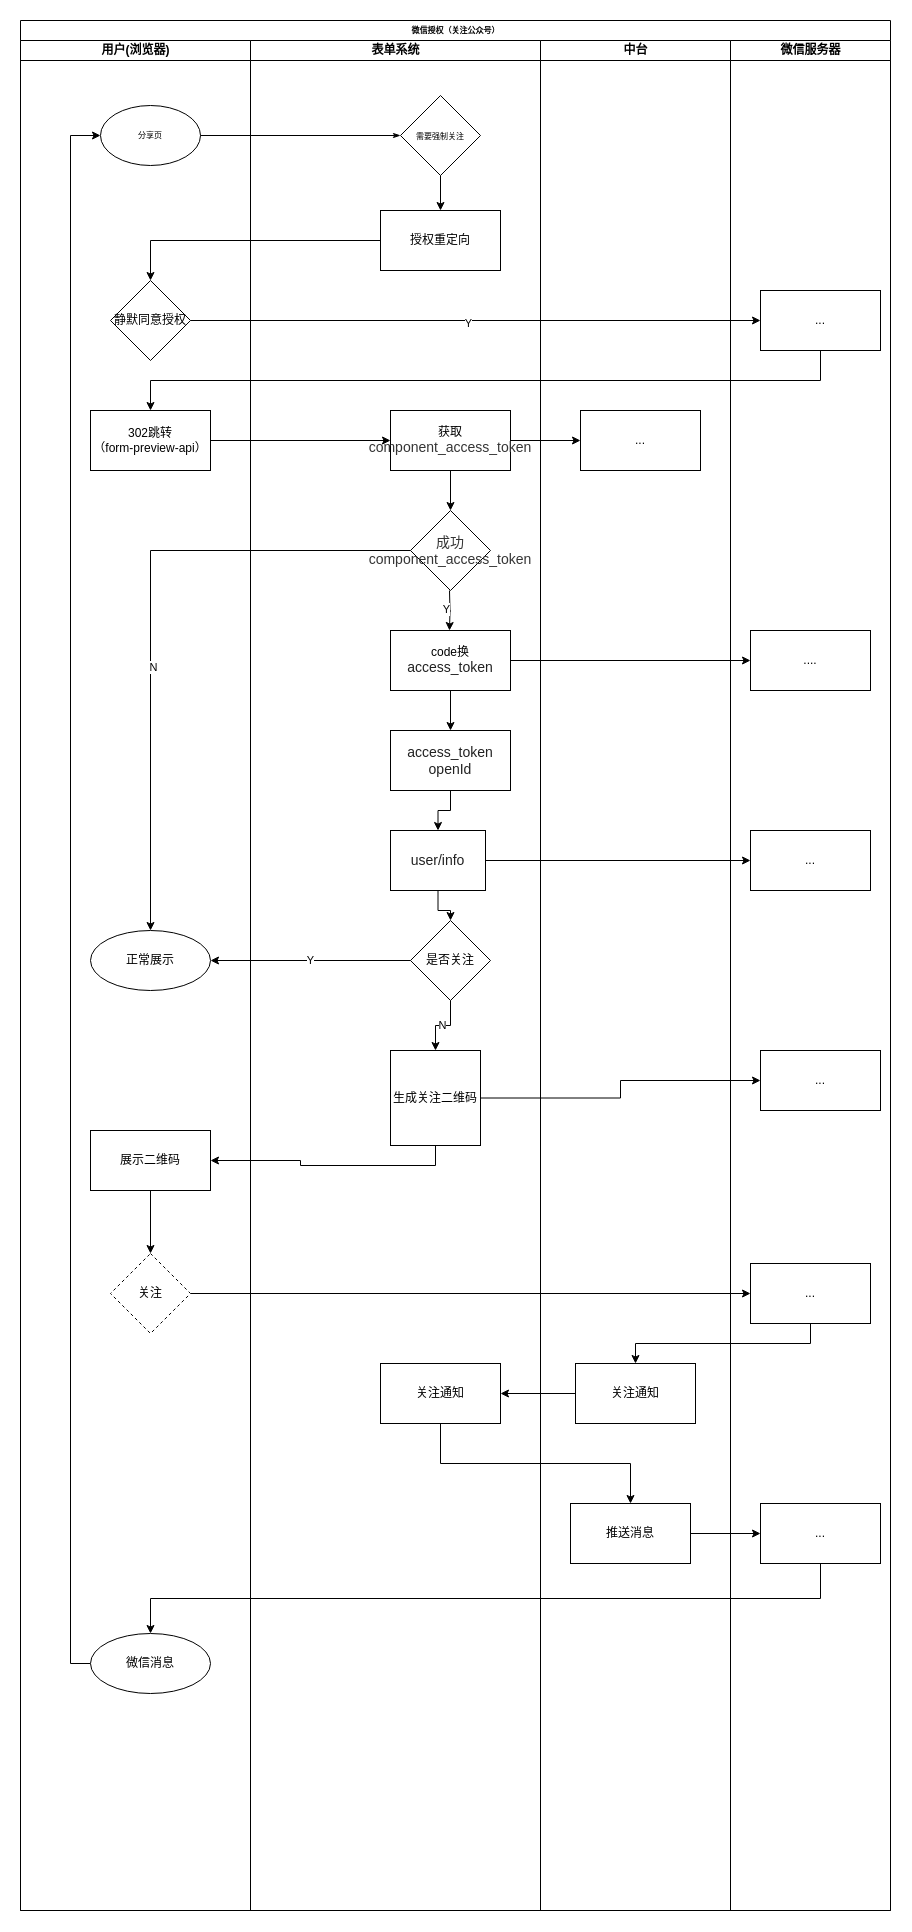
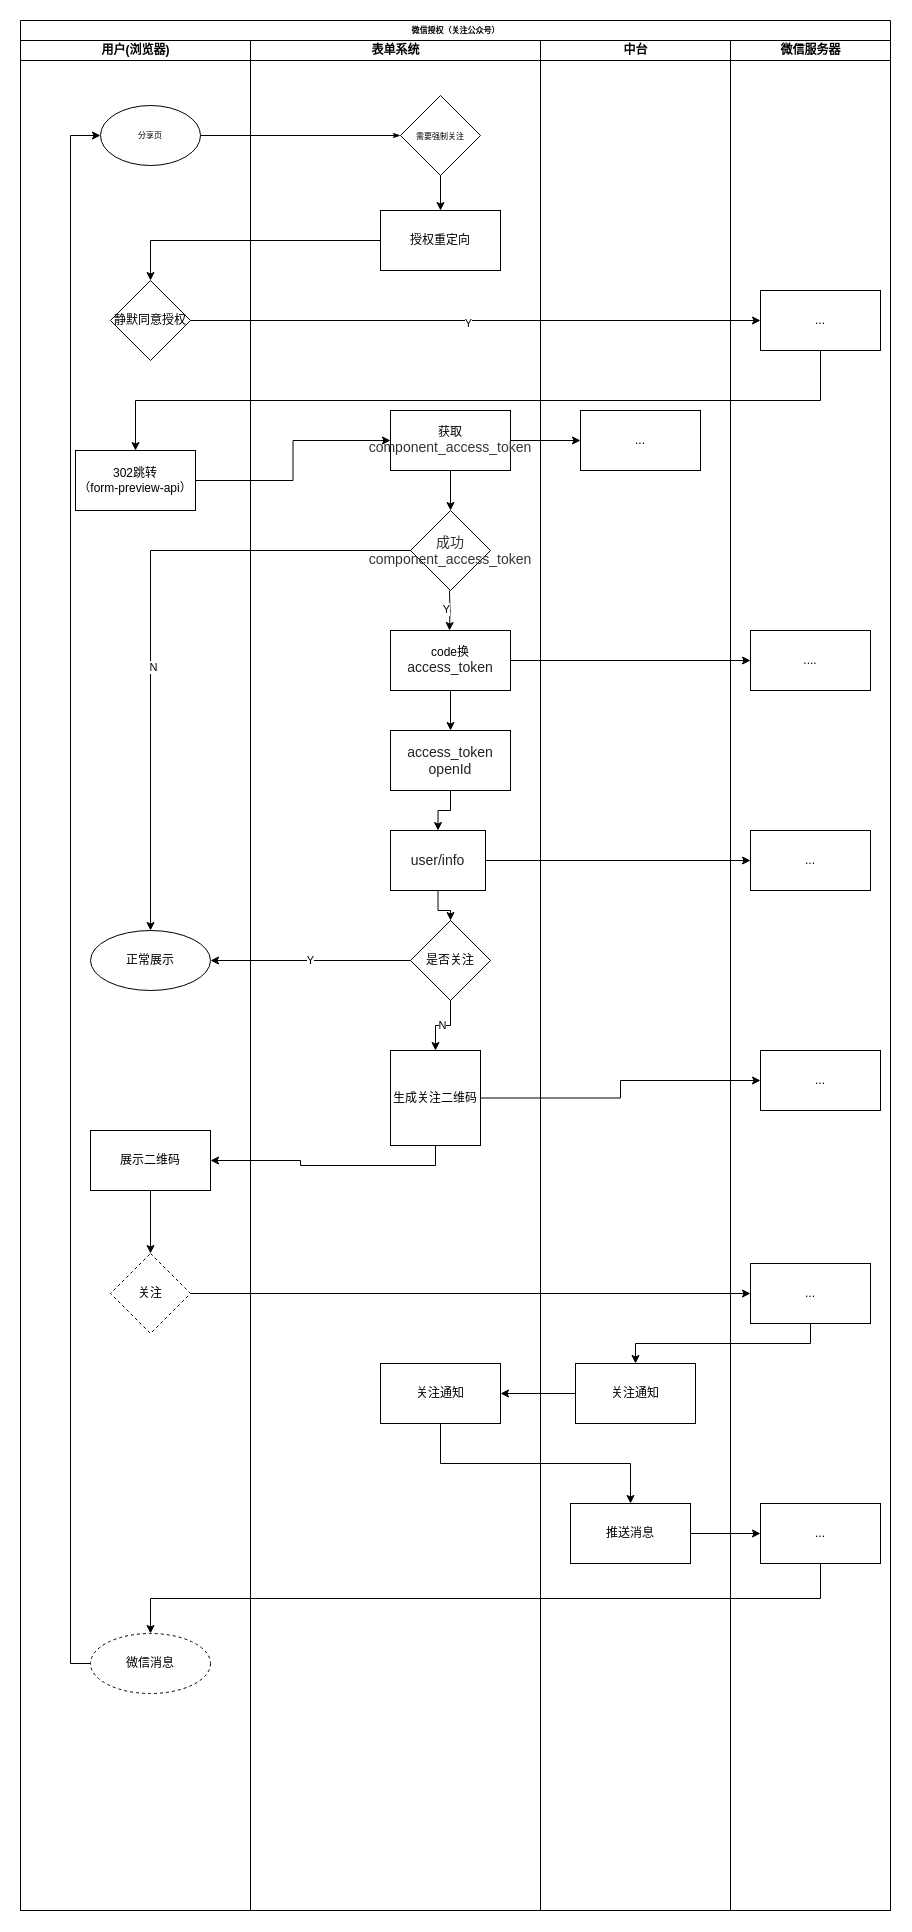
node "302跳转 （form-preview-api）": moved (151, 441) -> (136, 481)
node "微信消息": style solid -> dashed
